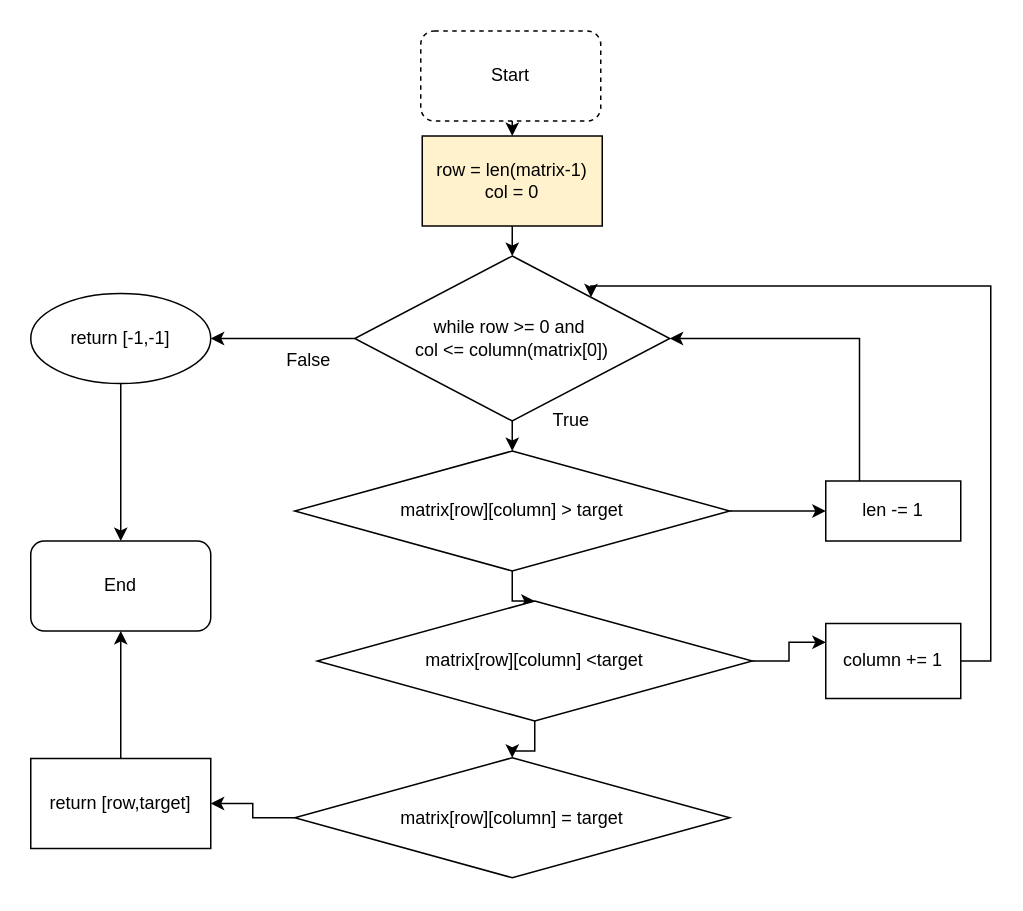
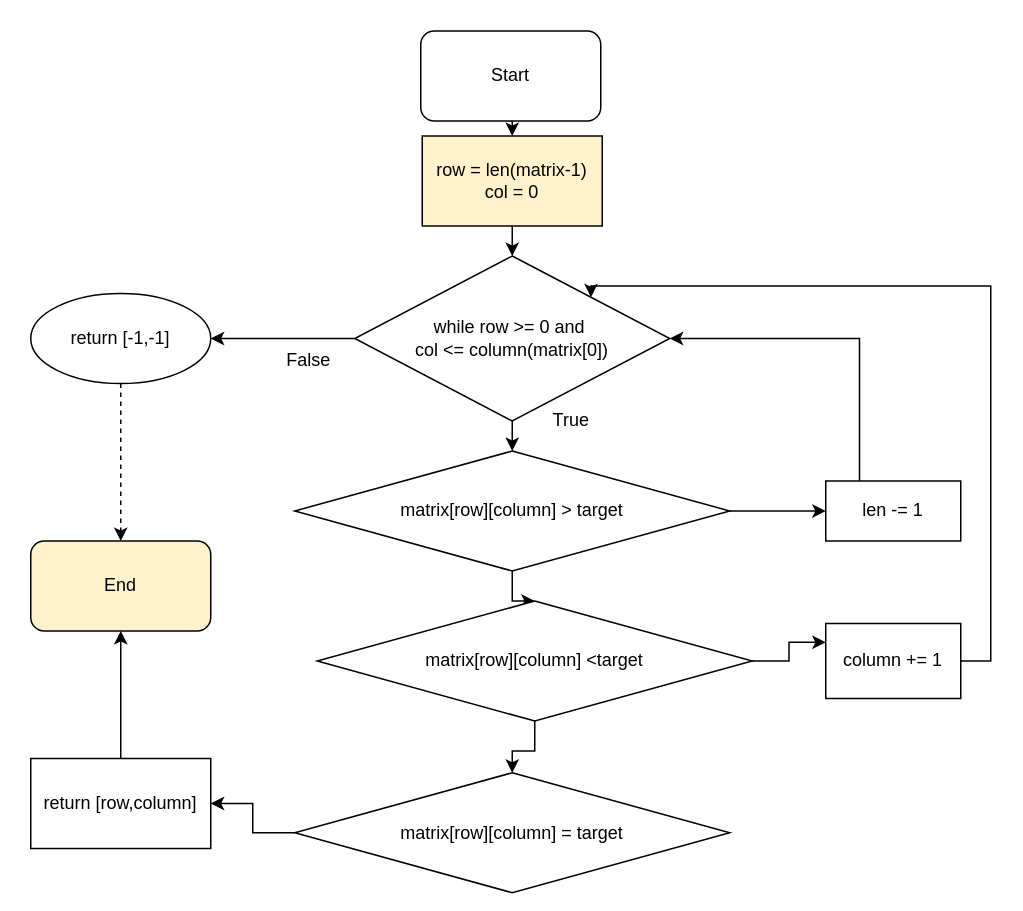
node "Start": style dashed -> solid
edge "return [-1,-1]" -> "End": style solid -> dashed
node "End": fillcolor #ffffff -> #fff2cc
node "return [row,target]": label "return [row,target]" -> "return [row,column]"
node "matrix[row][column] = target": moved (512, 818) -> (512, 833)
